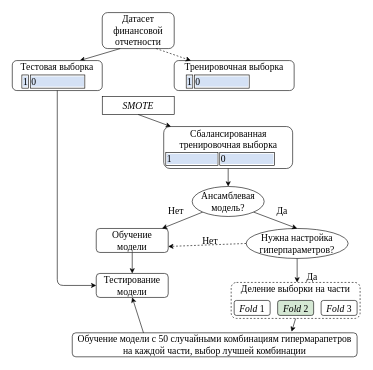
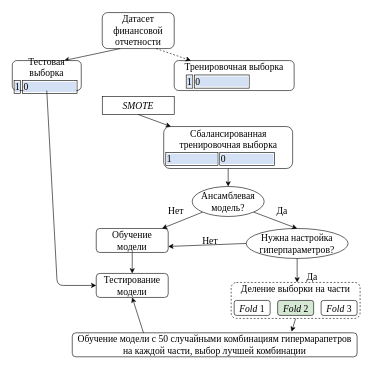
node "Тестовая выборка1 0": size 90x30 -> 69x30
edge "Нужна настройка гиперпараметров?" -> "Обучение модели": style dashed -> solid
